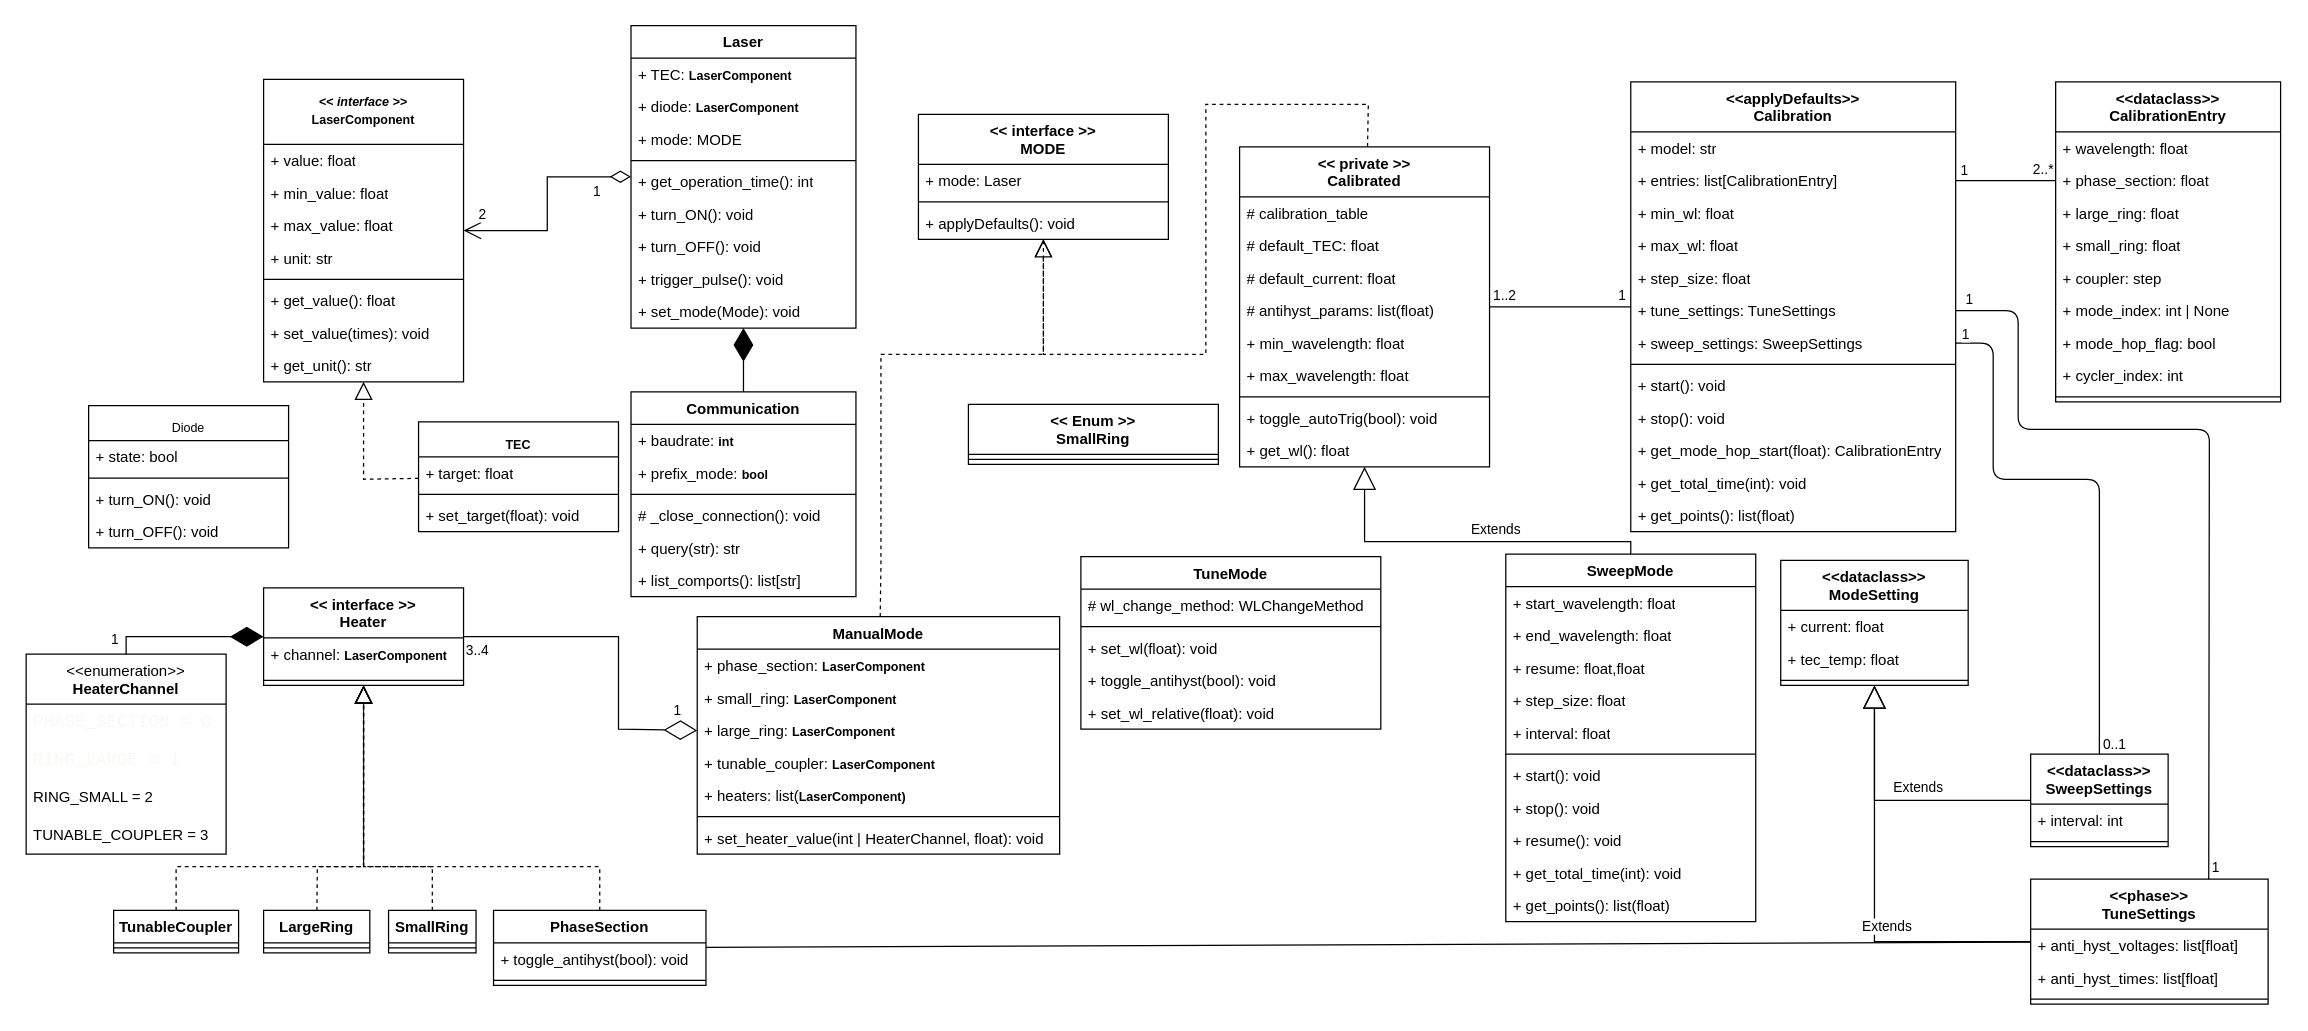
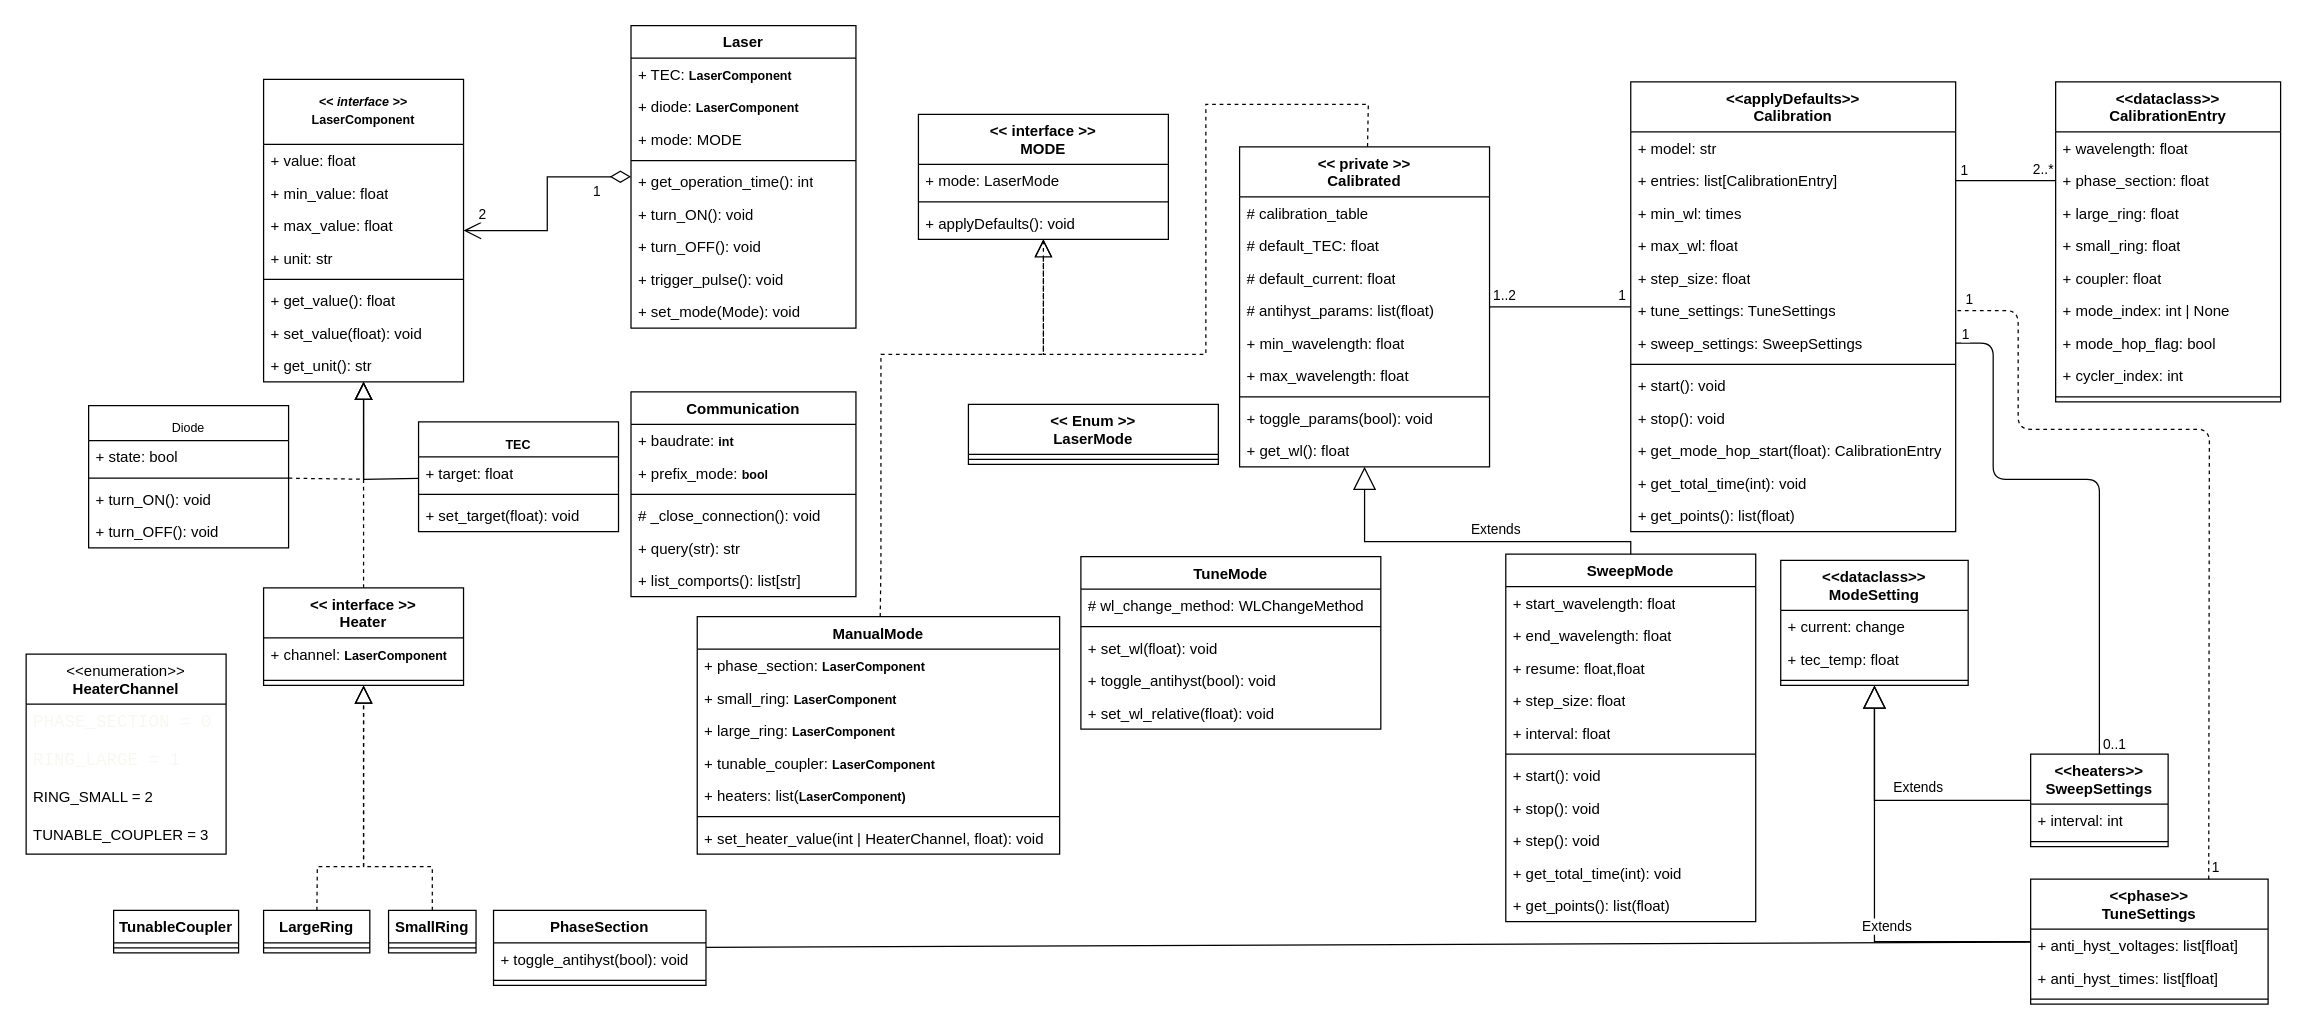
node "+ mode: Laser": label "+ mode: Laser" -> "+ mode: LaserMode"
node "+ min_wl: float": label "+ min_wl: float" -> "+ min_wl: times"
node "+ coupler: step": label "+ coupler: step" -> "+ coupler: float"
node "+ set_value(times): void": label "+ set_value(times): void" -> "+ set_value(float): void"
edge "Communication" -> "Laser": removed
node "+ toggle_autoTrig(bool): void": label "+ toggle_autoTrig(bool): void" -> "+ toggle_params(bool): void"
node "<< Enum >> SmallRing": label "<< Enum >> SmallRing" -> "<< Enum >> LaserMode"
edge "Diode" -> "<< interface >> LaserComponent": added
edge "TEC" -> "<< interface >> LaserComponent": style dashed -> solid
edge "+ tune_settings: TuneSettings" -- "<<phase>> TuneSettings": style solid -> dashed
edge "<< interface >> Heater" -> "<< interface >> LaserComponent": added
node "+ current: float": label "+ current: float" -> "+ current: change"
edge "<<enumeration>> HeaterChannel" -> "<< interface >> Heater": removed, label "1"
edge "<< interface >> Heater" -> "+ large_ring: LaserComponent": removed, labels "3..4", "1"
node "<<dataclass>> SweepSettings": label "<<dataclass>> SweepSettings" -> "<<heaters>> SweepSettings"
node "+ resume(): void": label "+ resume(): void" -> "+ step(): void"
edge "TunableCoupler" -> "<< interface >> Heater": removed
edge "PhaseSection" -> "<< interface >> Heater": removed
